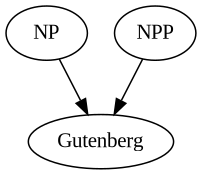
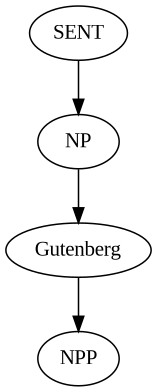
node "SENT": added
edge "NPP" -> "Gutenberg": reversed
